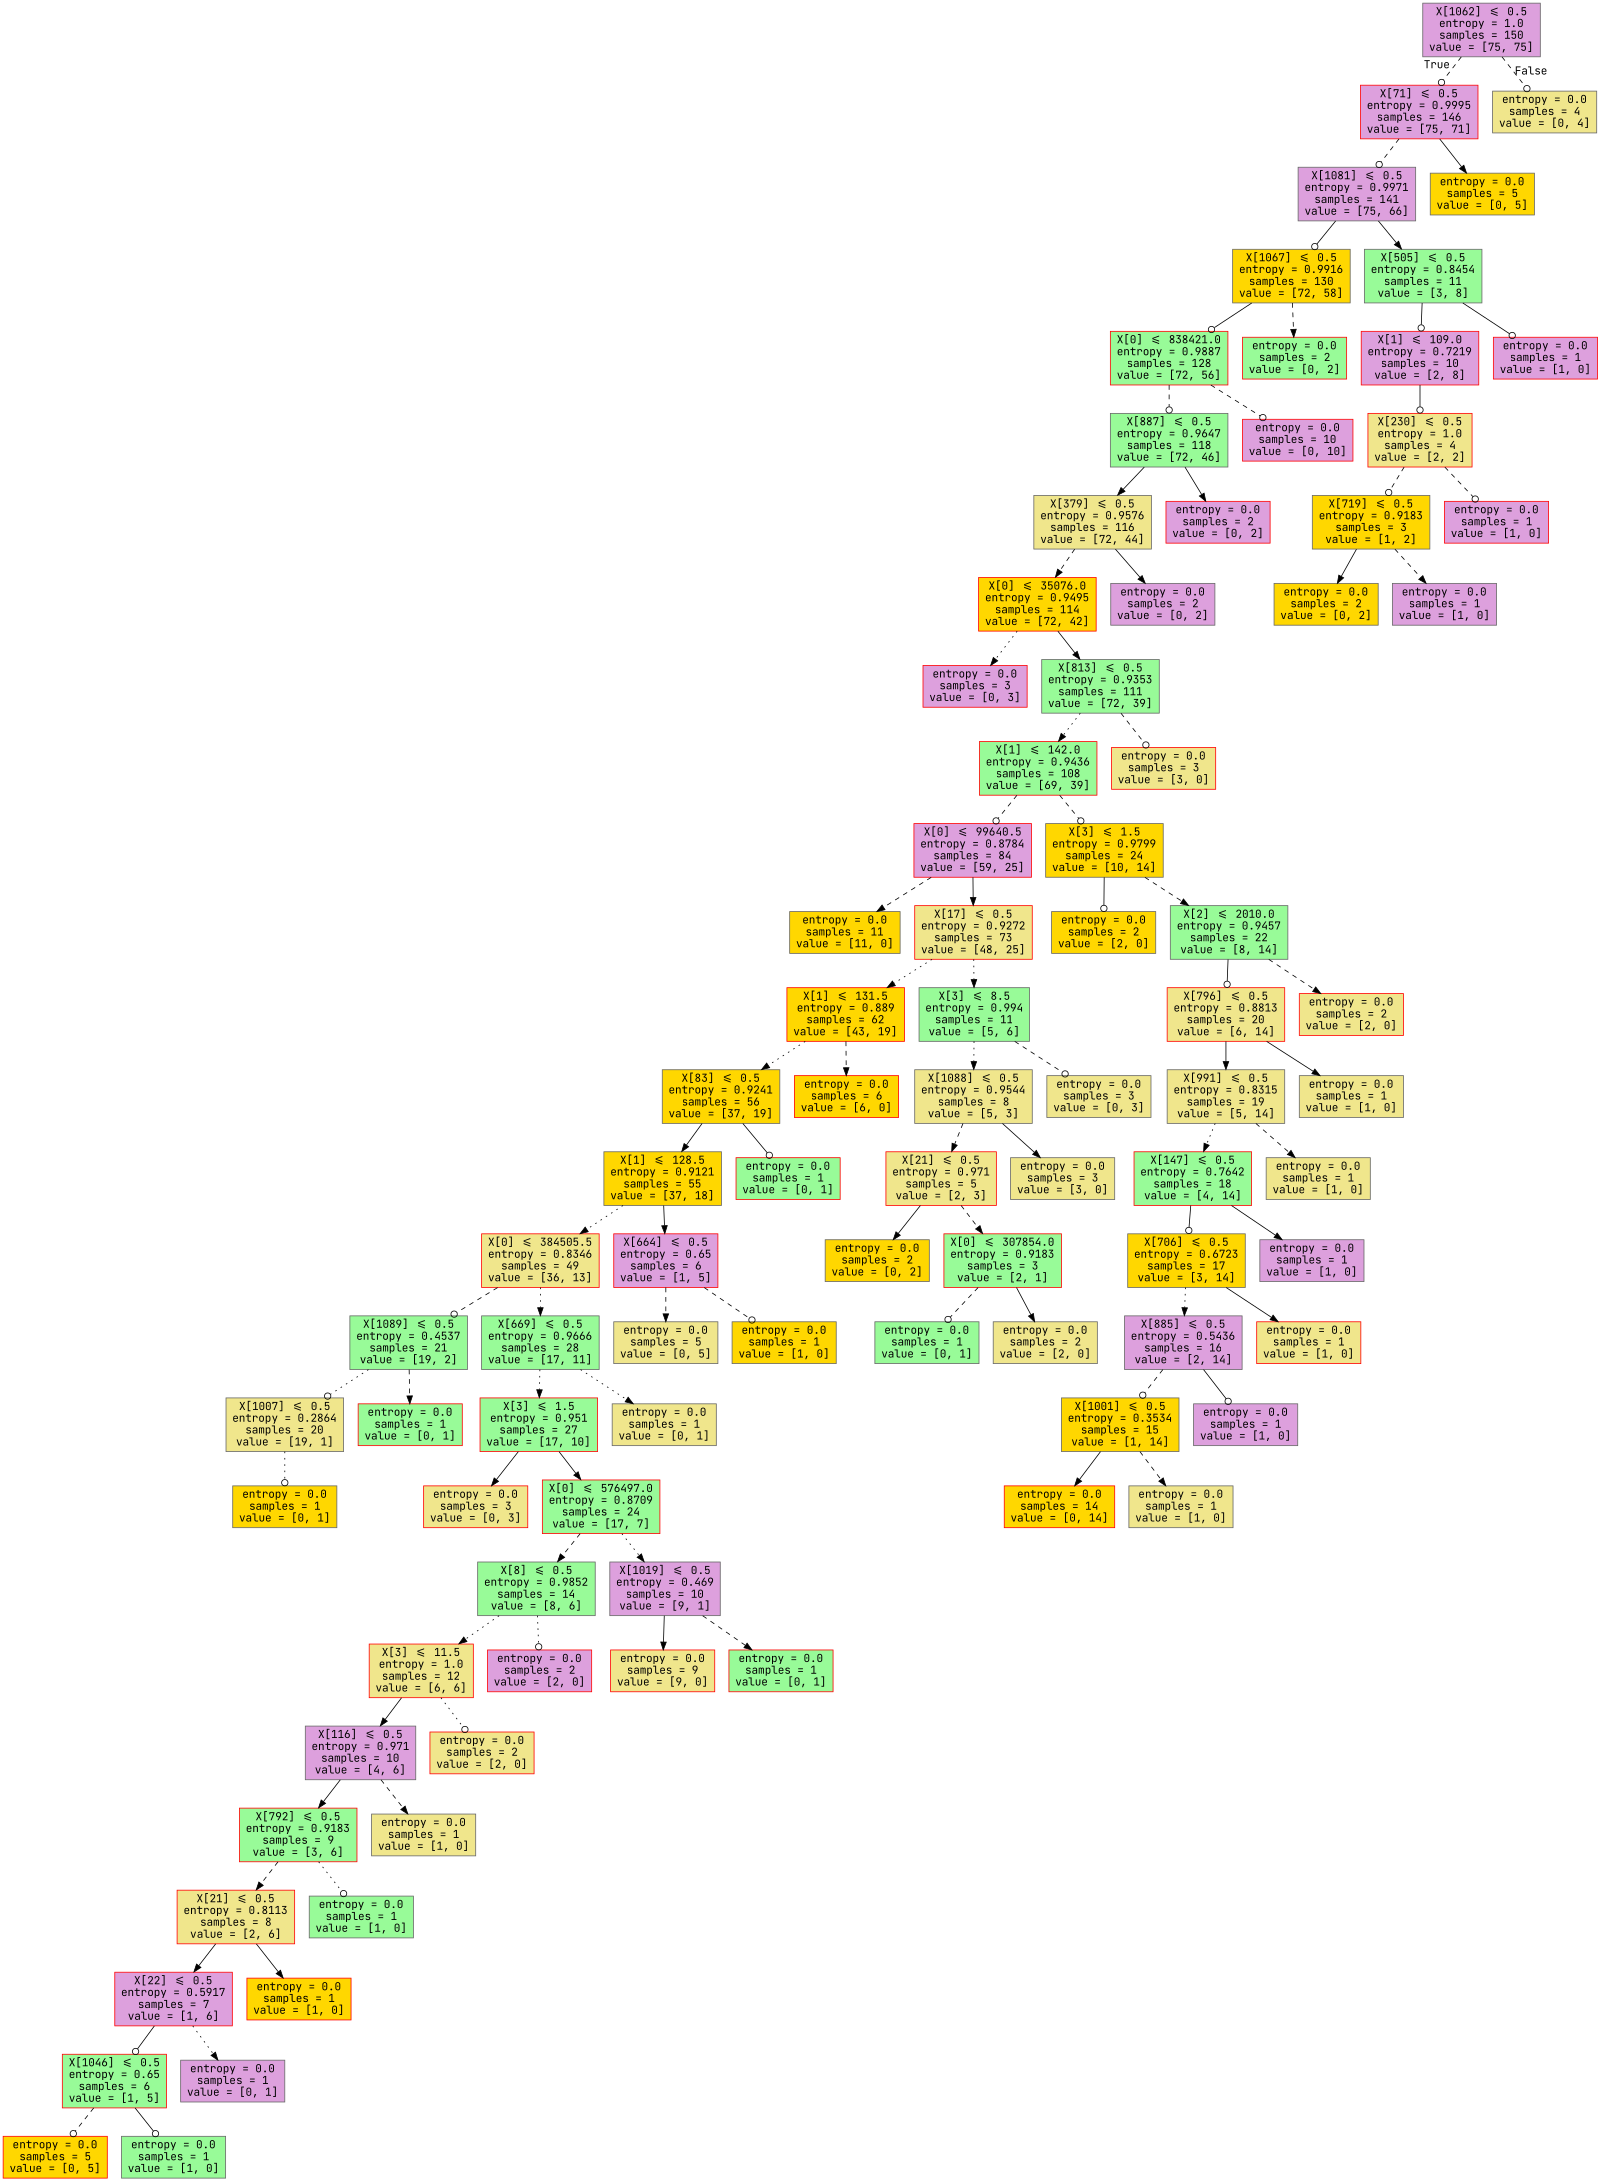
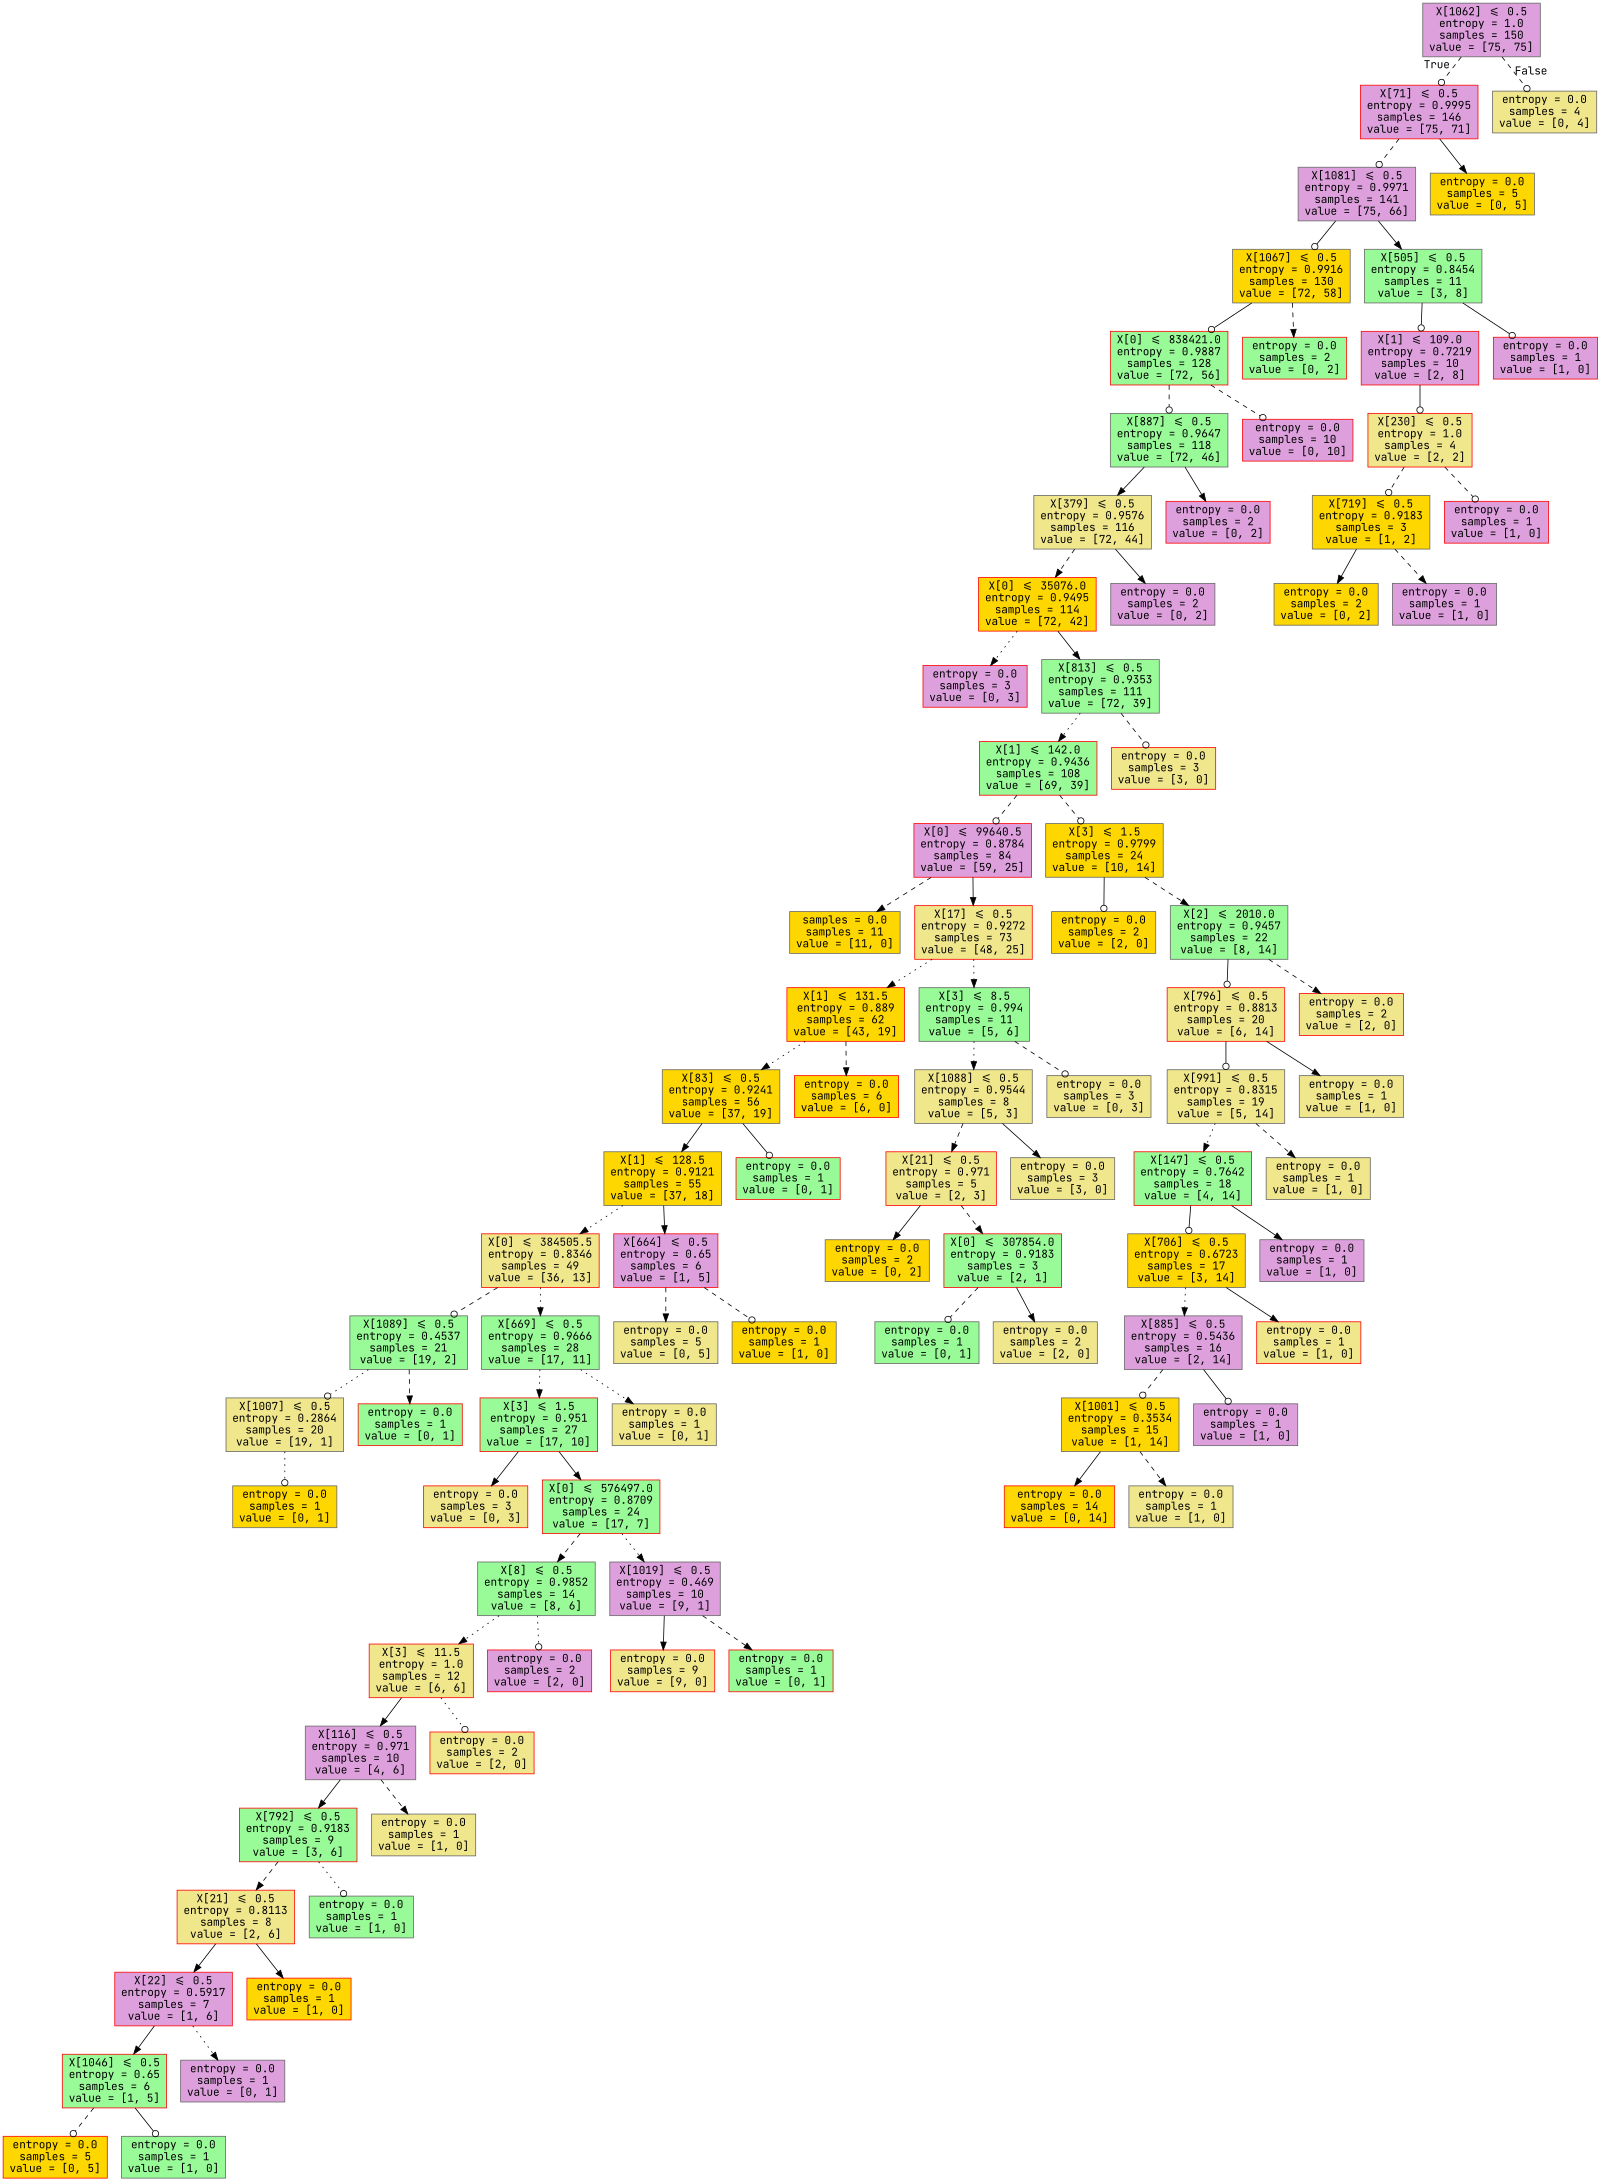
node "entropy = 0.0 samples = 11 value = [11, 0]": label "entropy = 0.0 samples = 11 value = [11, 0]" -> "samples = 0.0 samples = 11 value = [11, 0]"
edge "X[796] <= 0.5 entropy = 0.8813 samples = 20 value = [6, 14]" -> "X[991] <= 0.5 entropy = 0.8315 samples = 19 value = [5, 14]": arrowhead normal -> odot
edge "X[22] <= 0.5 entropy = 0.5917 samples = 7 value = [1, 6]" -> "X[1046] <= 0.5 entropy = 0.65 samples = 6 value = [1, 5]": arrowhead odot -> normal
